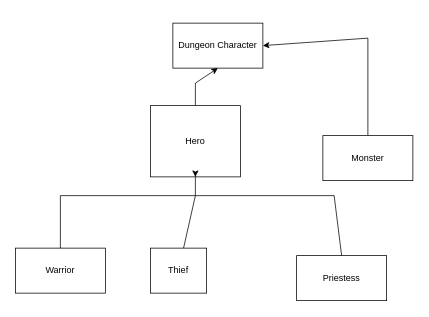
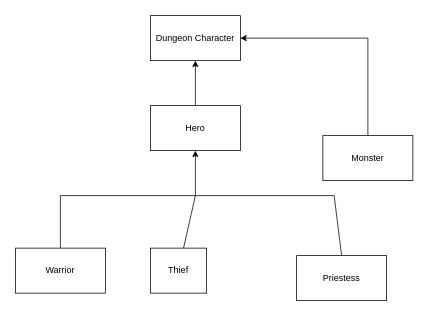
node "Dungeon Character": moved (218, 45) -> (195, 38)
node "Hero": size 90x71 -> 90x45
